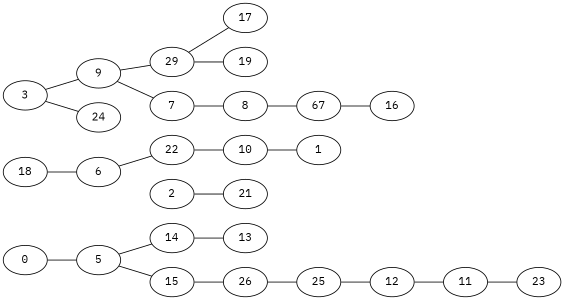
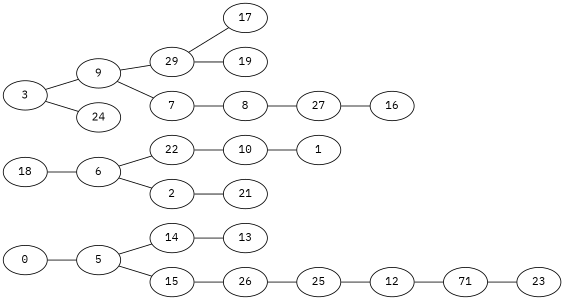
node "67": label "67" -> "27"
edge "6" -- "2": added
node "11": label "11" -> "71"
